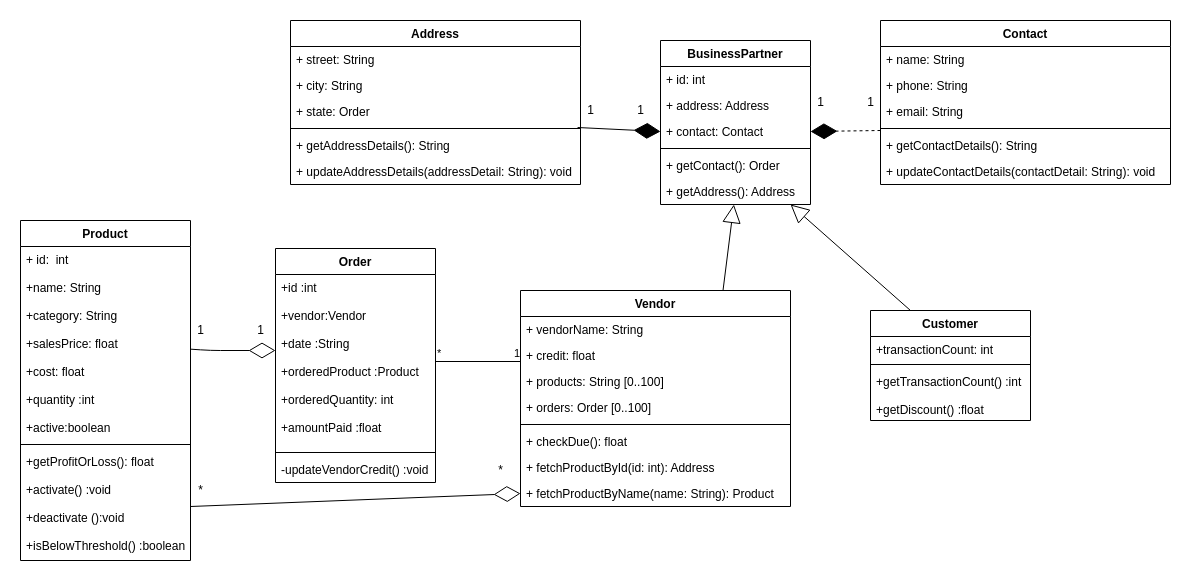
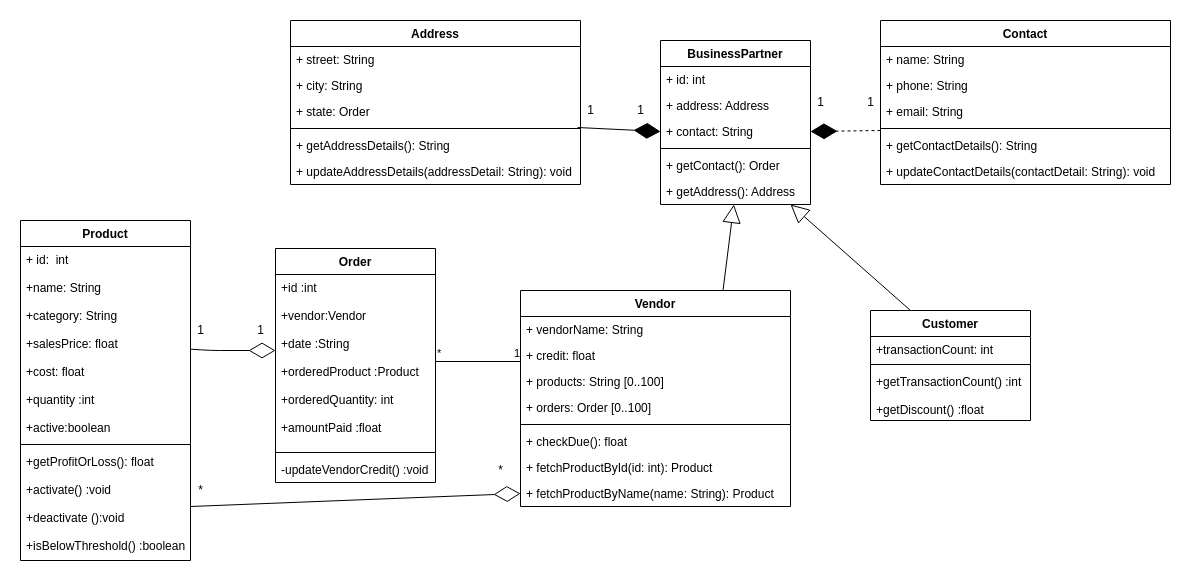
node "+ contact: Contact": label "+ contact: Contact" -> "+ contact: String"
node "+ fetchProductById(id: int): Address": label "+ fetchProductById(id: int): Address" -> "+ fetchProductById(id: int): Product"
